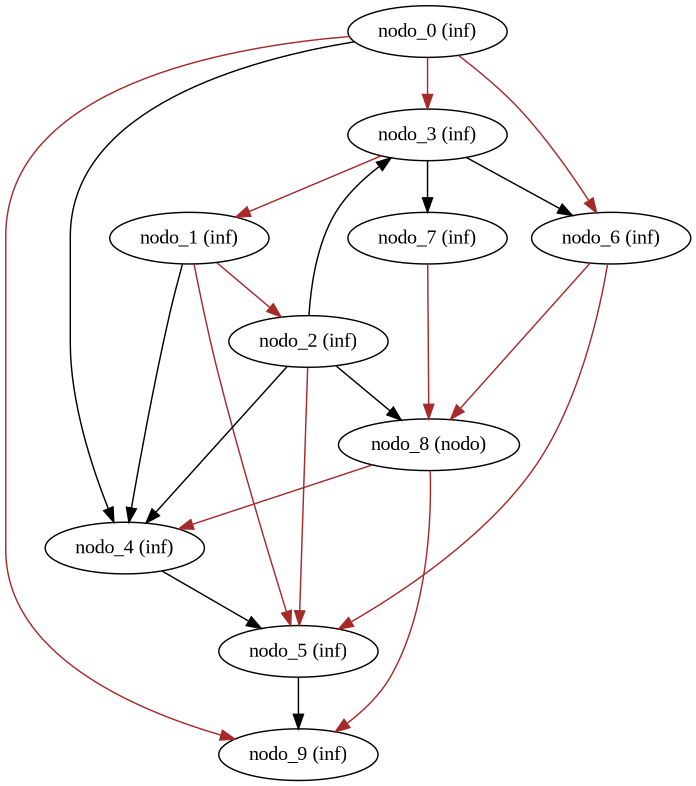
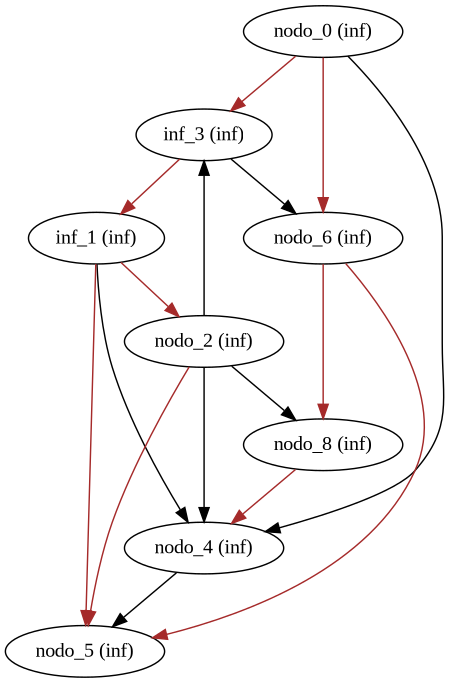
node "nodo_3 (inf)": label "nodo_3 (inf)" -> "inf_3 (inf)"
node "nodo_1 (inf)": label "nodo_1 (inf)" -> "inf_1 (inf)"
node "nodo_7 (inf)": removed
node "nodo_8 (nodo)": label "nodo_8 (nodo)" -> "nodo_8 (inf)"
node "nodo_9 (inf)": removed
